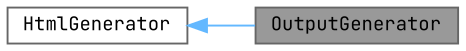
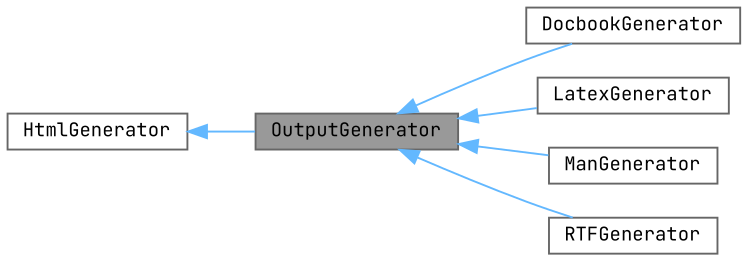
node "DocbookGenerator": added
node "LatexGenerator": added
node "ManGenerator": added
node "RTFGenerator": added
